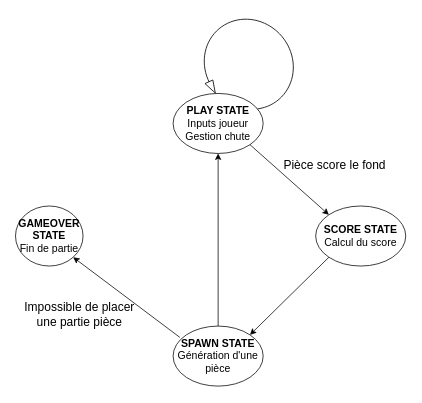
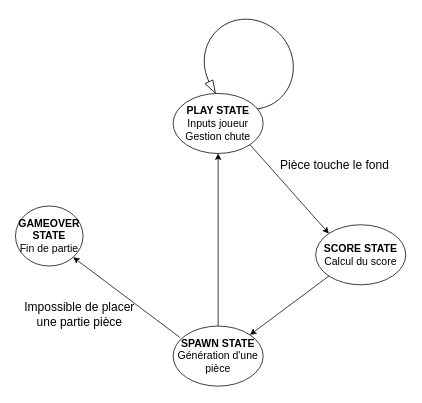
node "Pièce score le fond": label "Pièce score le fond" -> "Pièce touche le fond"
node "SCORE STATE Calcul du score": moved (360, 236) -> (360, 255)
